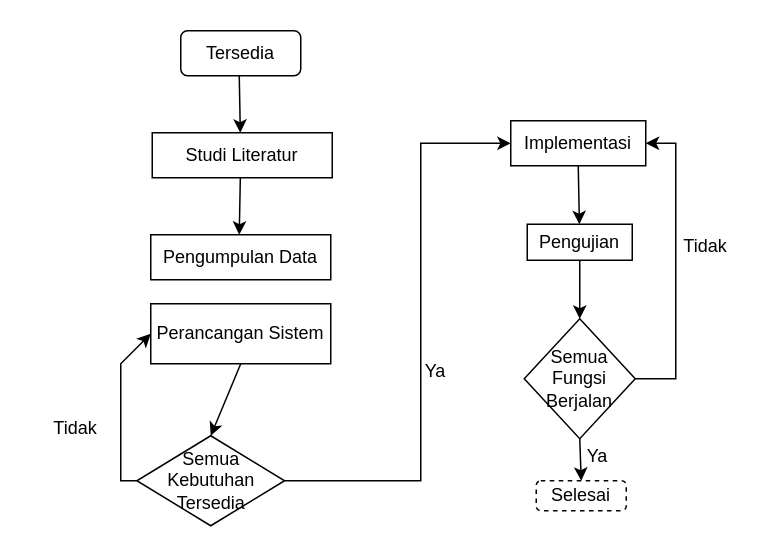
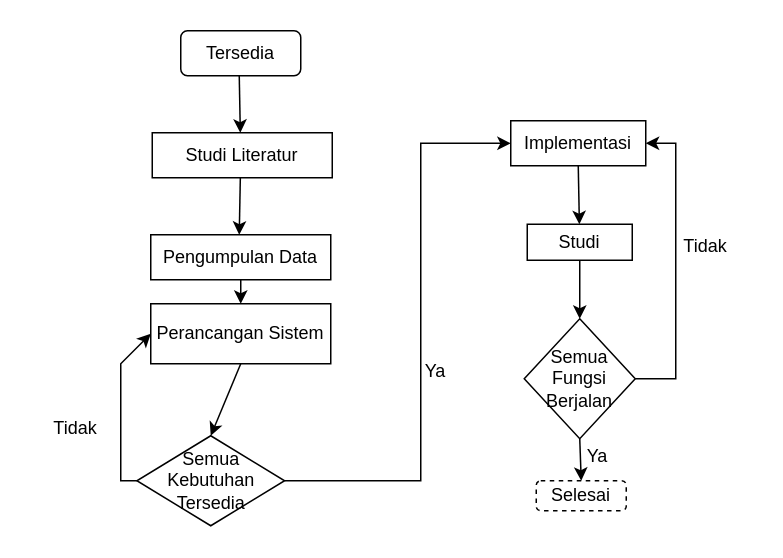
node "Pengujian": label "Pengujian" -> "Studi"
edge "Pengumpulan Data" -> "Perancangan Sistem": added
